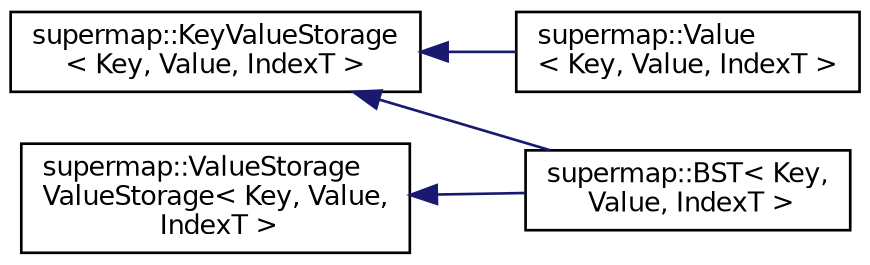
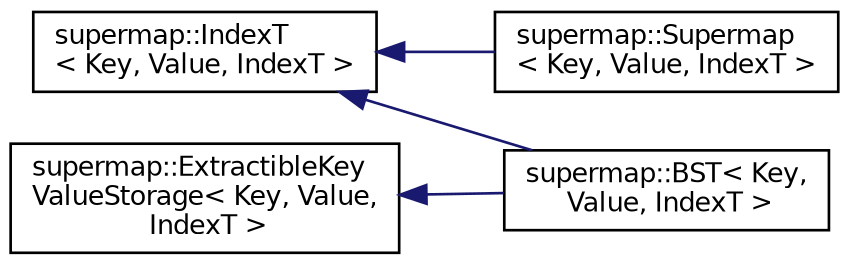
node "supermap::KeyValueStorage < Key, Value, IndexT >": label "supermap::KeyValueStorage < Key, Value, IndexT >" -> "supermap::IndexT < Key, Value, IndexT >"
node "supermap::Value < Key, Value, IndexT >": label "supermap::Value < Key, Value, IndexT >" -> "supermap::Supermap < Key, Value, IndexT >"
node "supermap::ValueStorage ValueStorage< Key, Value, IndexT >": label "supermap::ValueStorage ValueStorage< Key, Value, IndexT >" -> "supermap::ExtractibleKey ValueStorage< Key, Value, IndexT >"
